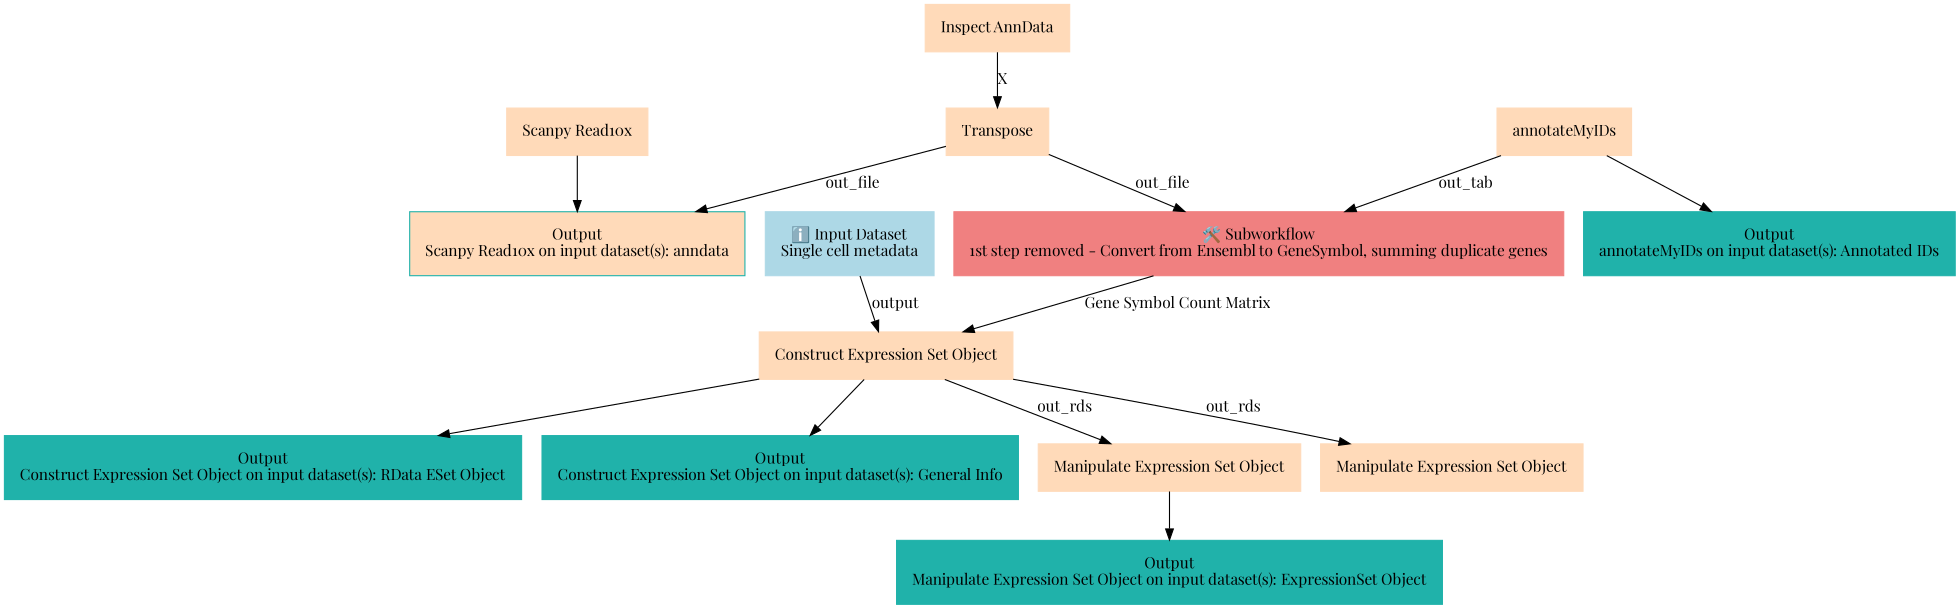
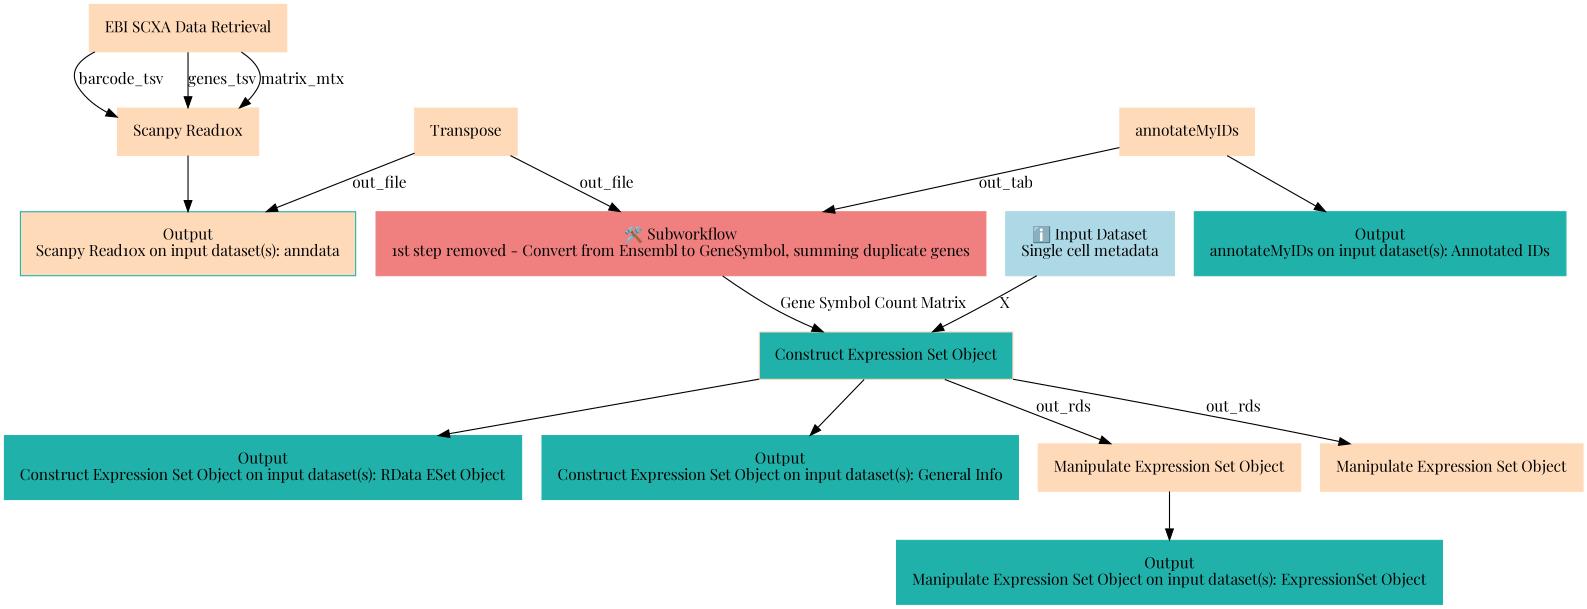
node "EBI SCXA Data Retrieval": added
node "Inspect AnnData": removed
edge "ℹ️ Input Dataset Single cell metadata" -> "Construct Expression Set Object": label "output" -> "X"
node "Construct Expression Set Object": fillcolor peachpuff -> lightseagreen
